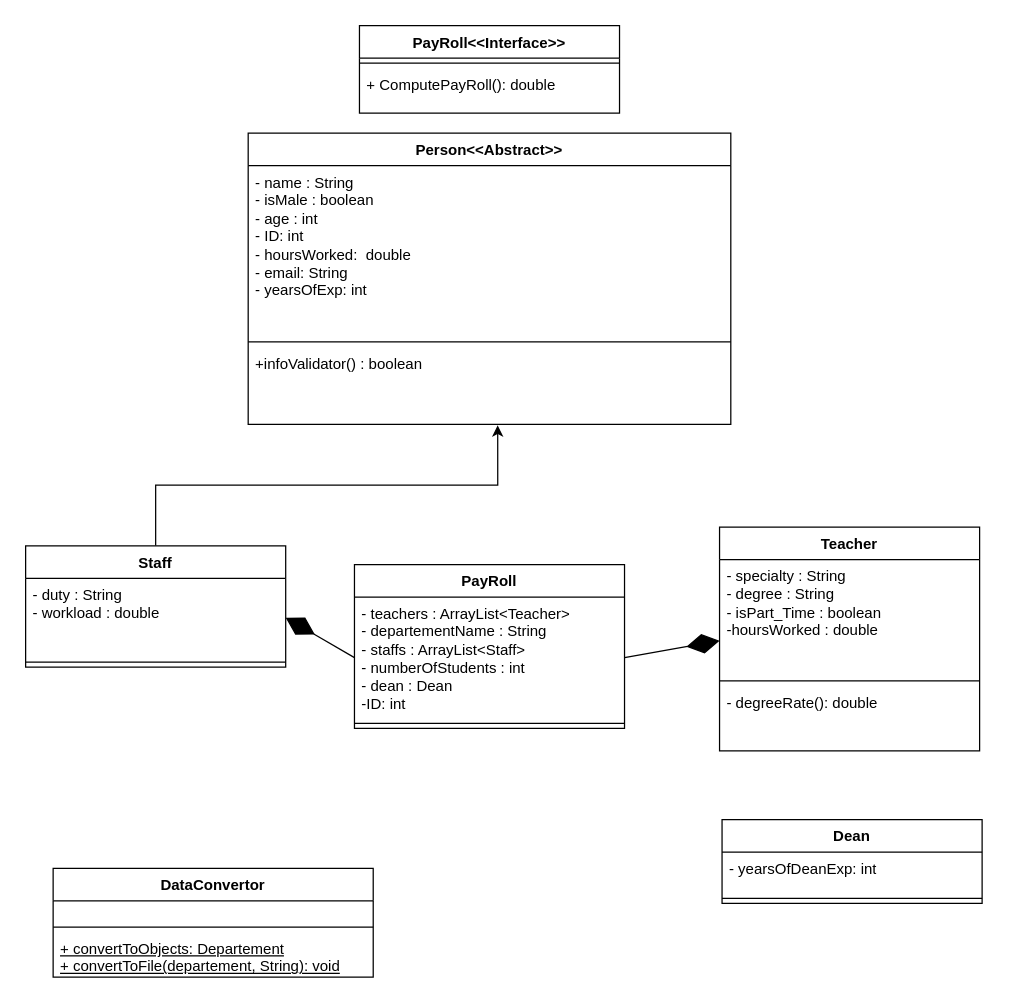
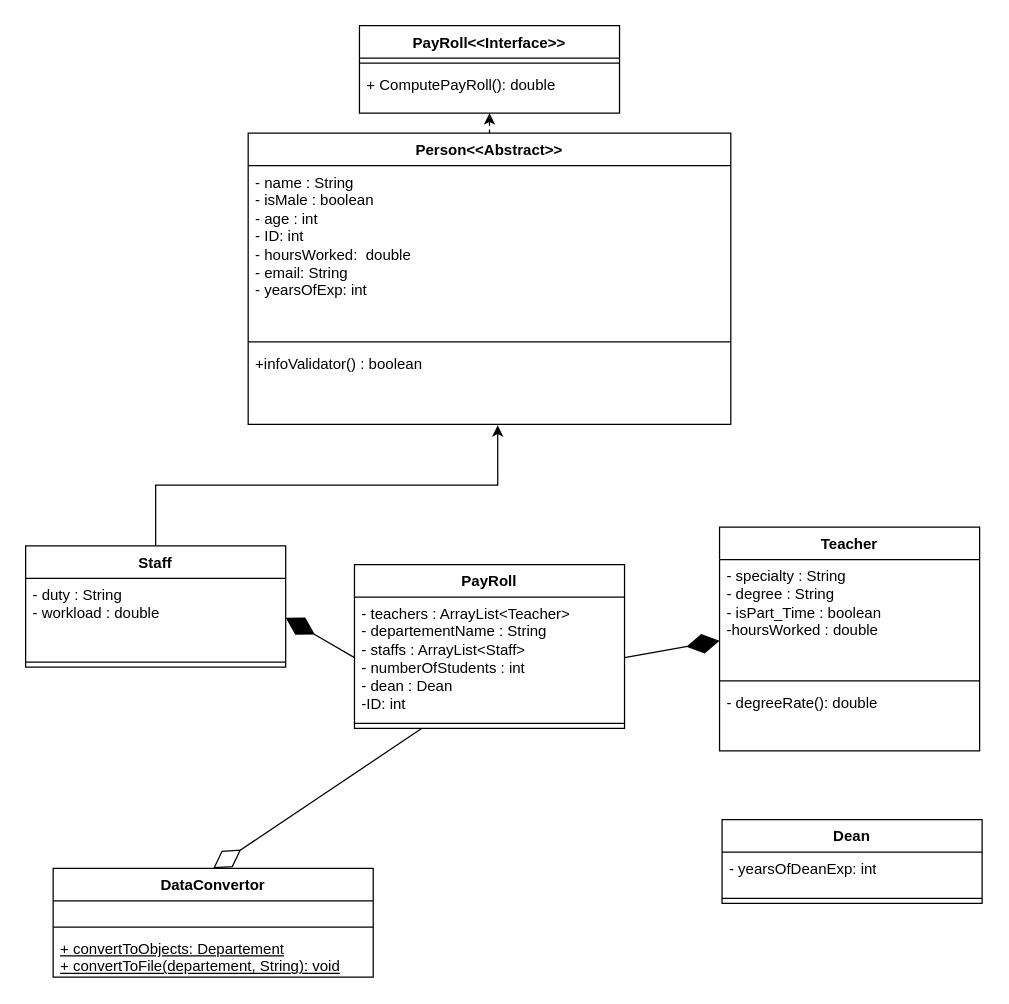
edge "Person<<Abstract>>" -> "+ ComputePayRoll(): double": added
edge "PayRoll" -> "DataConvertor": added
